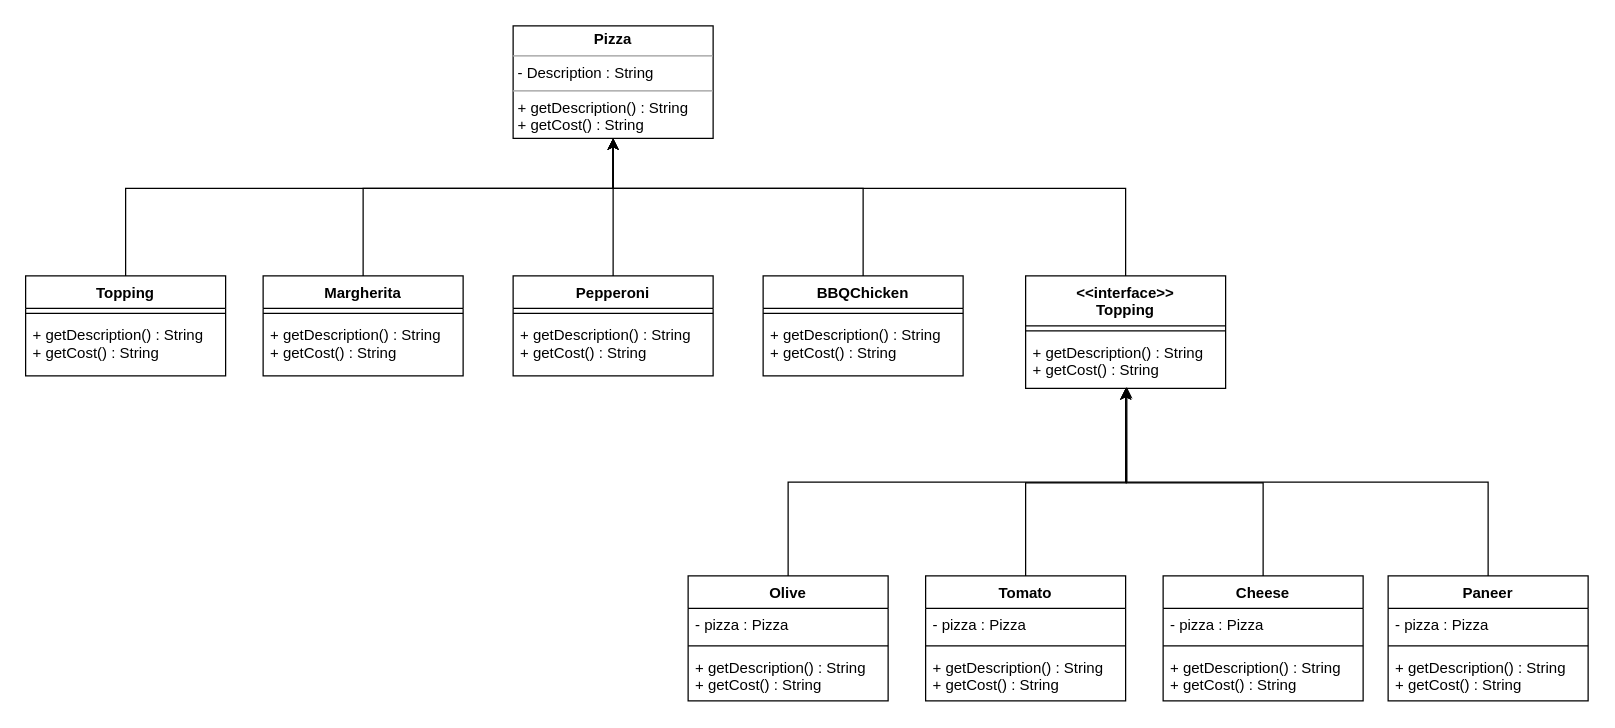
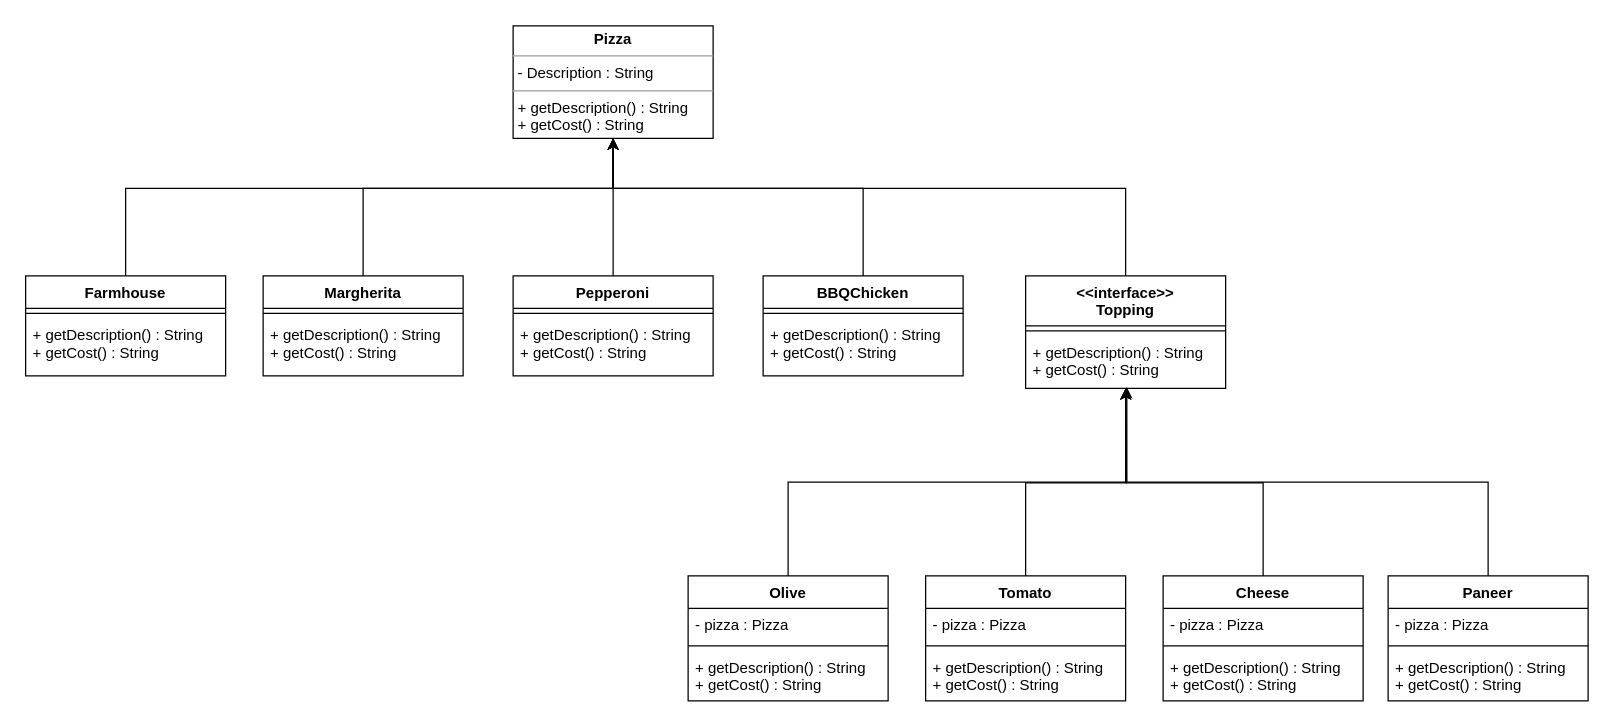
node "Topping": label "Topping" -> "Farmhouse"
